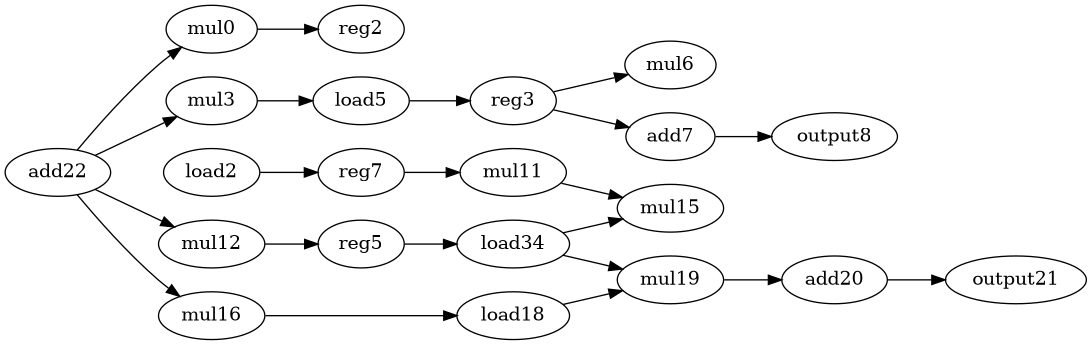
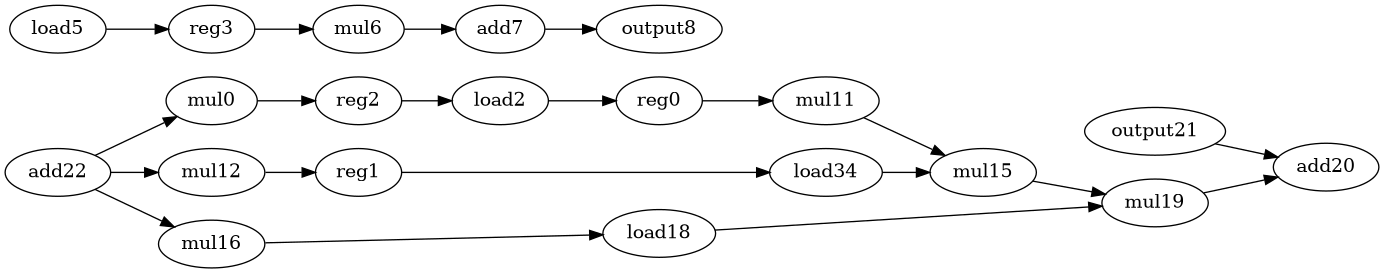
node "mul3": removed
edge "reg2" -> "load2": added
edge "reg3" -> "add7": now "mul6" -> "add7"
node "reg7": label "reg7" -> "reg0"
node "reg5": label "reg5" -> "reg1"
edge "load34" -> "mul19": now "mul15" -> "mul19"
edge "add20" -> "output21": reversed
